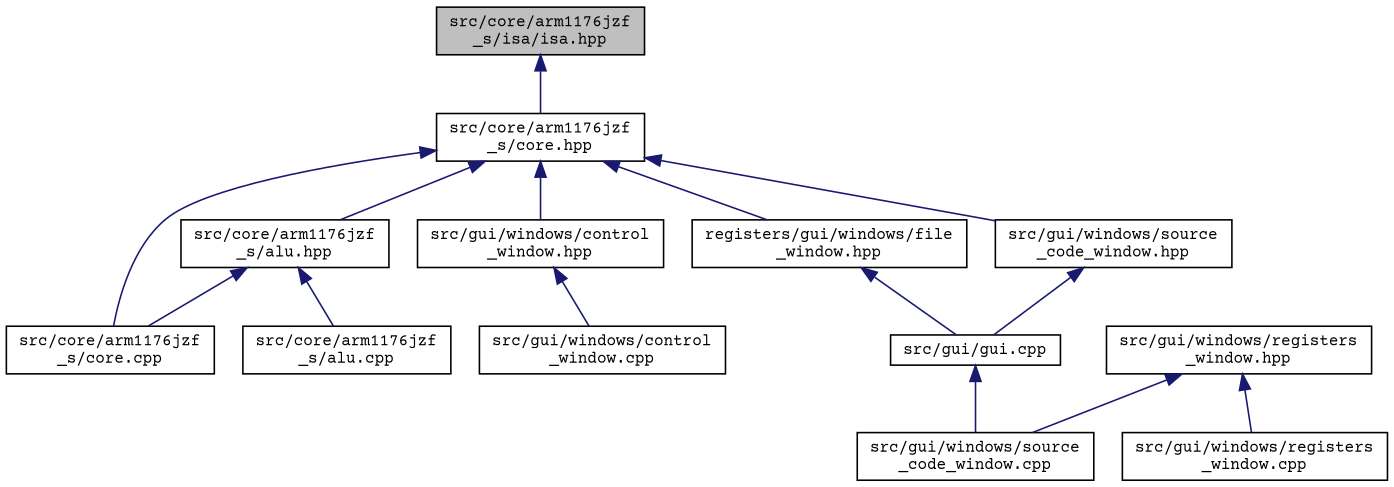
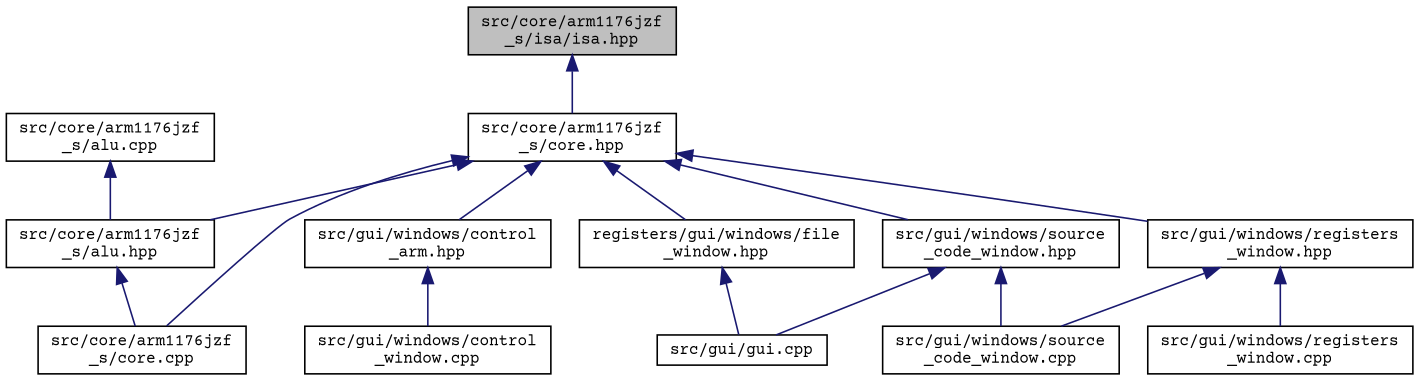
edge "src/gui/windows/registers _window.hpp" -> "src/core/arm1176jzf _s/core.hpp": added
node "src/gui/windows/control _window.hpp": label "src/gui/windows/control _window.hpp" -> "src/gui/windows/control _arm.hpp"
edge "src/core/arm1176jzf _s/alu.cpp" -> "src/core/arm1176jzf _s/alu.hpp": reversed
edge "src/gui/windows/source _code_window.cpp" -> "src/gui/gui.cpp": now "src/gui/windows/source _code_window.cpp" -> "src/gui/windows/source _code_window.hpp"
